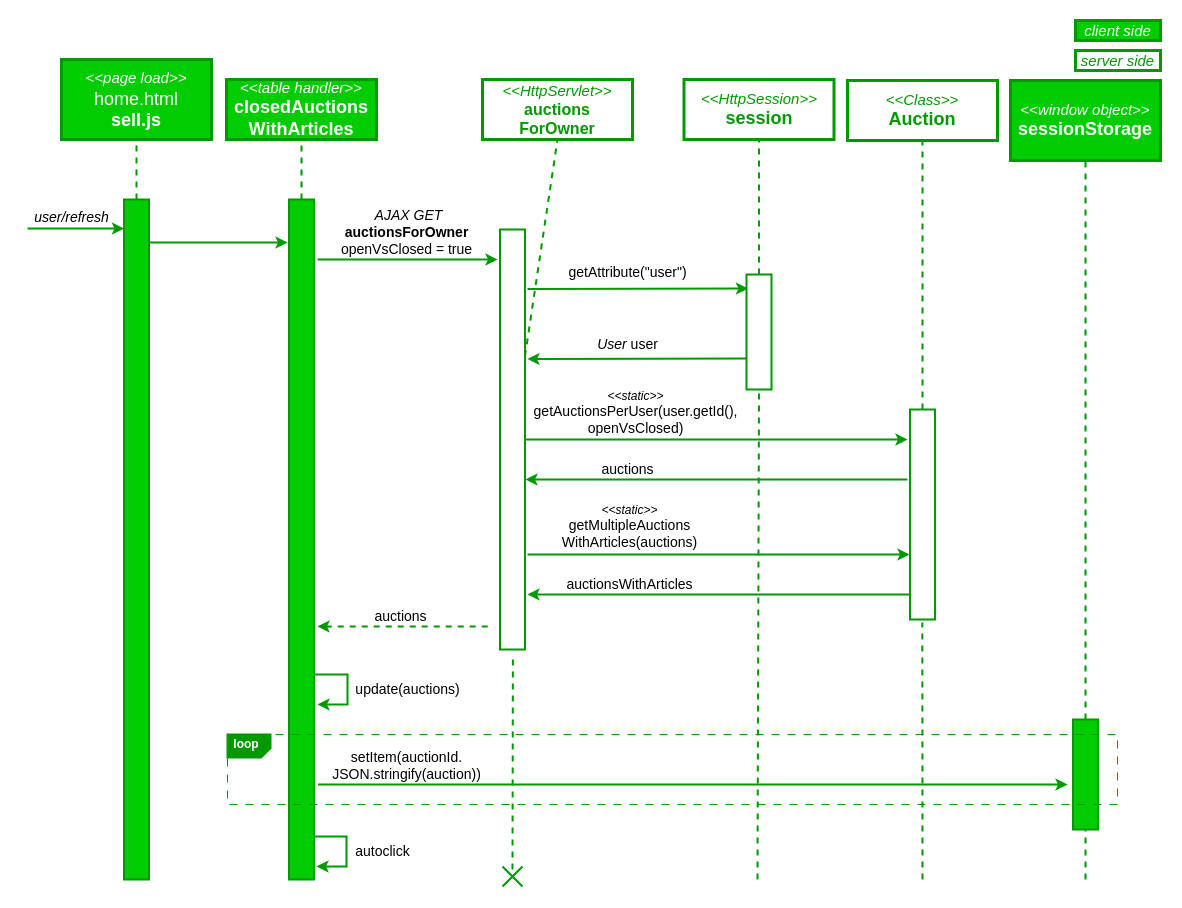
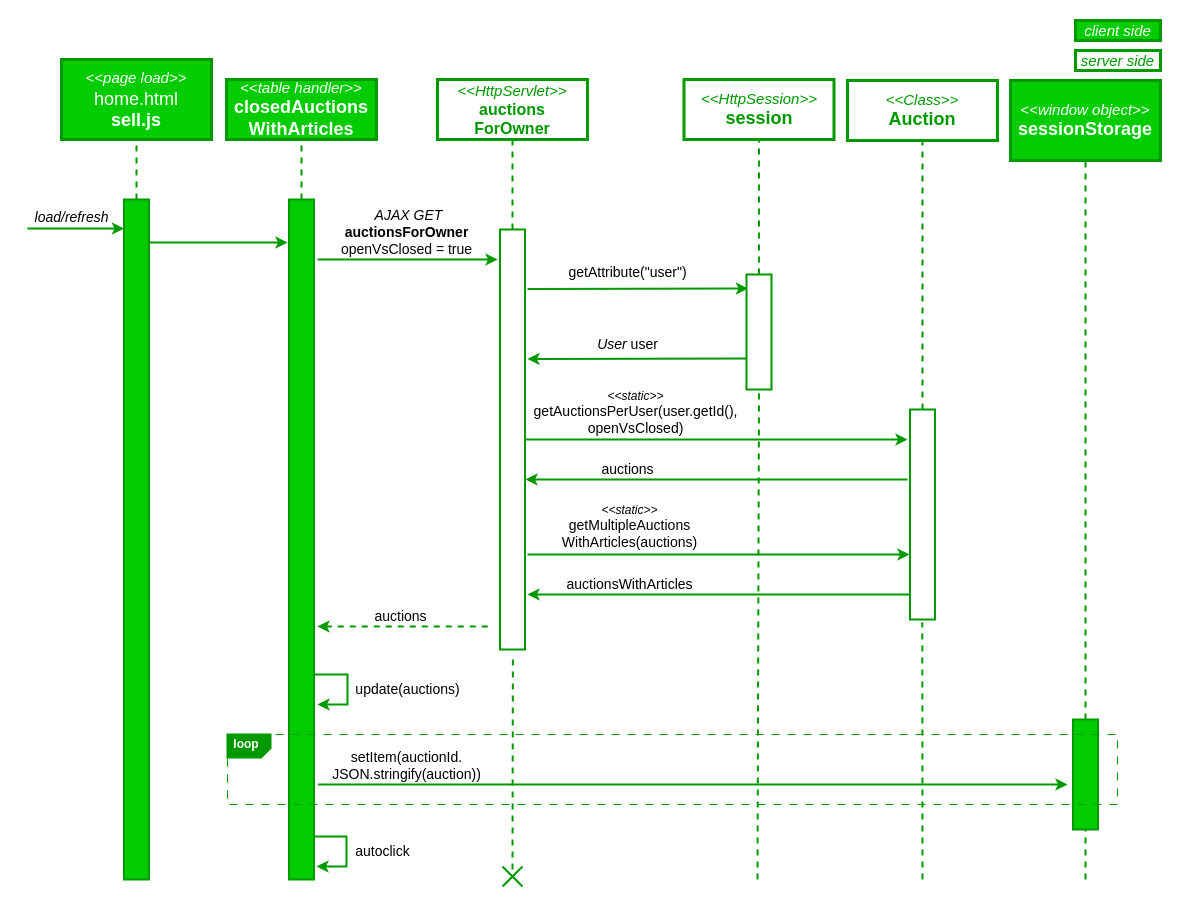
node "<<HttpServlet>> auctions ForOwner": moved (558, 110) -> (513, 110)
node "user/refresh": label "user/refresh" -> "load/refresh"
